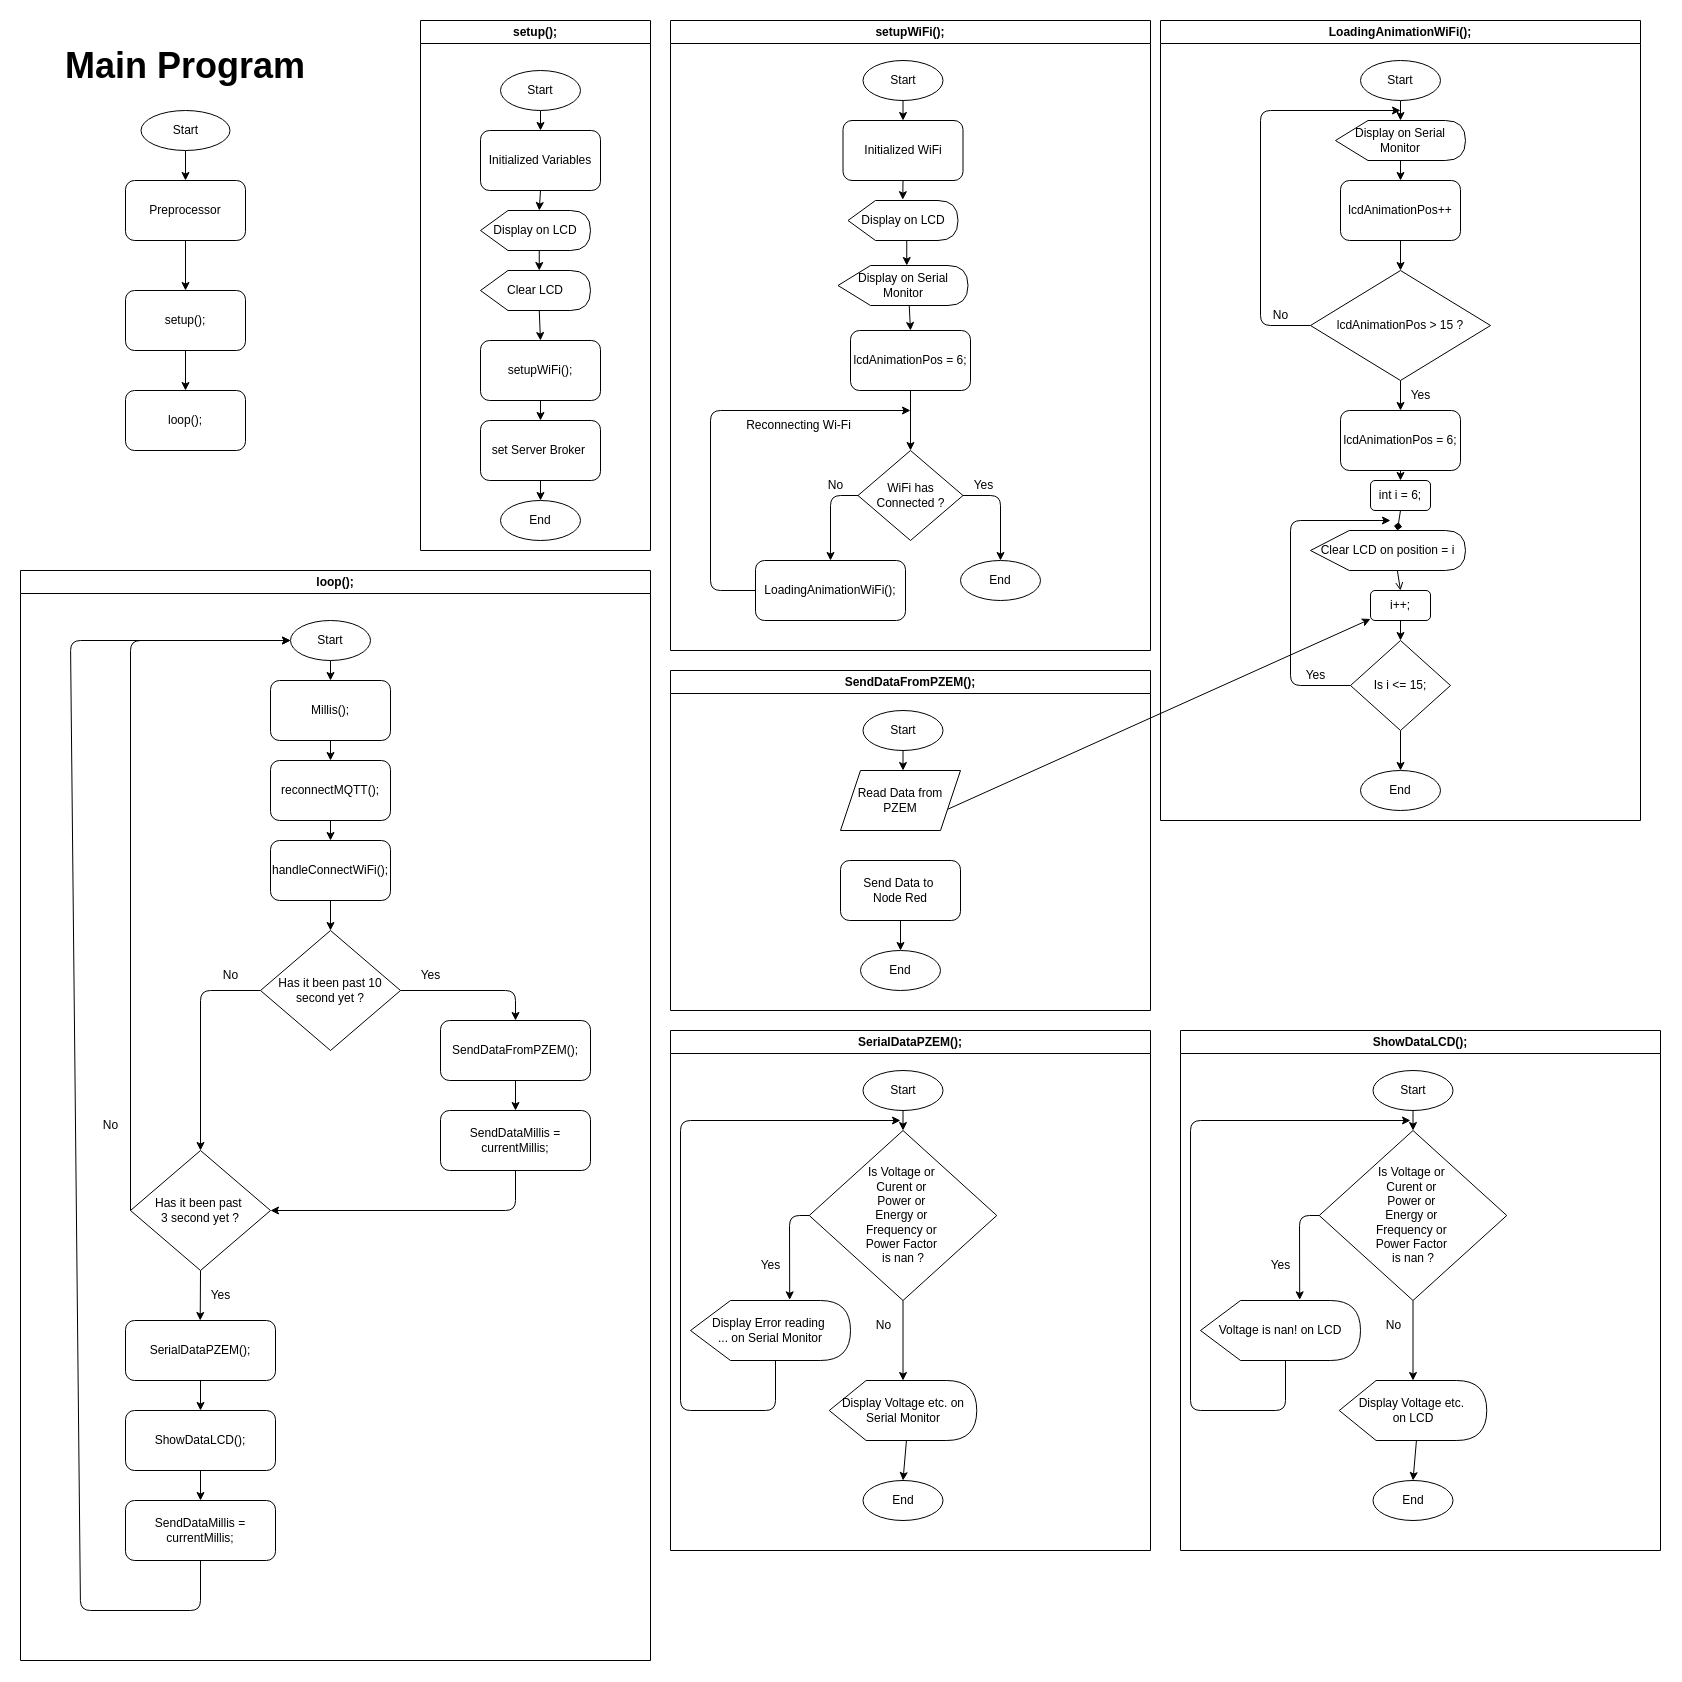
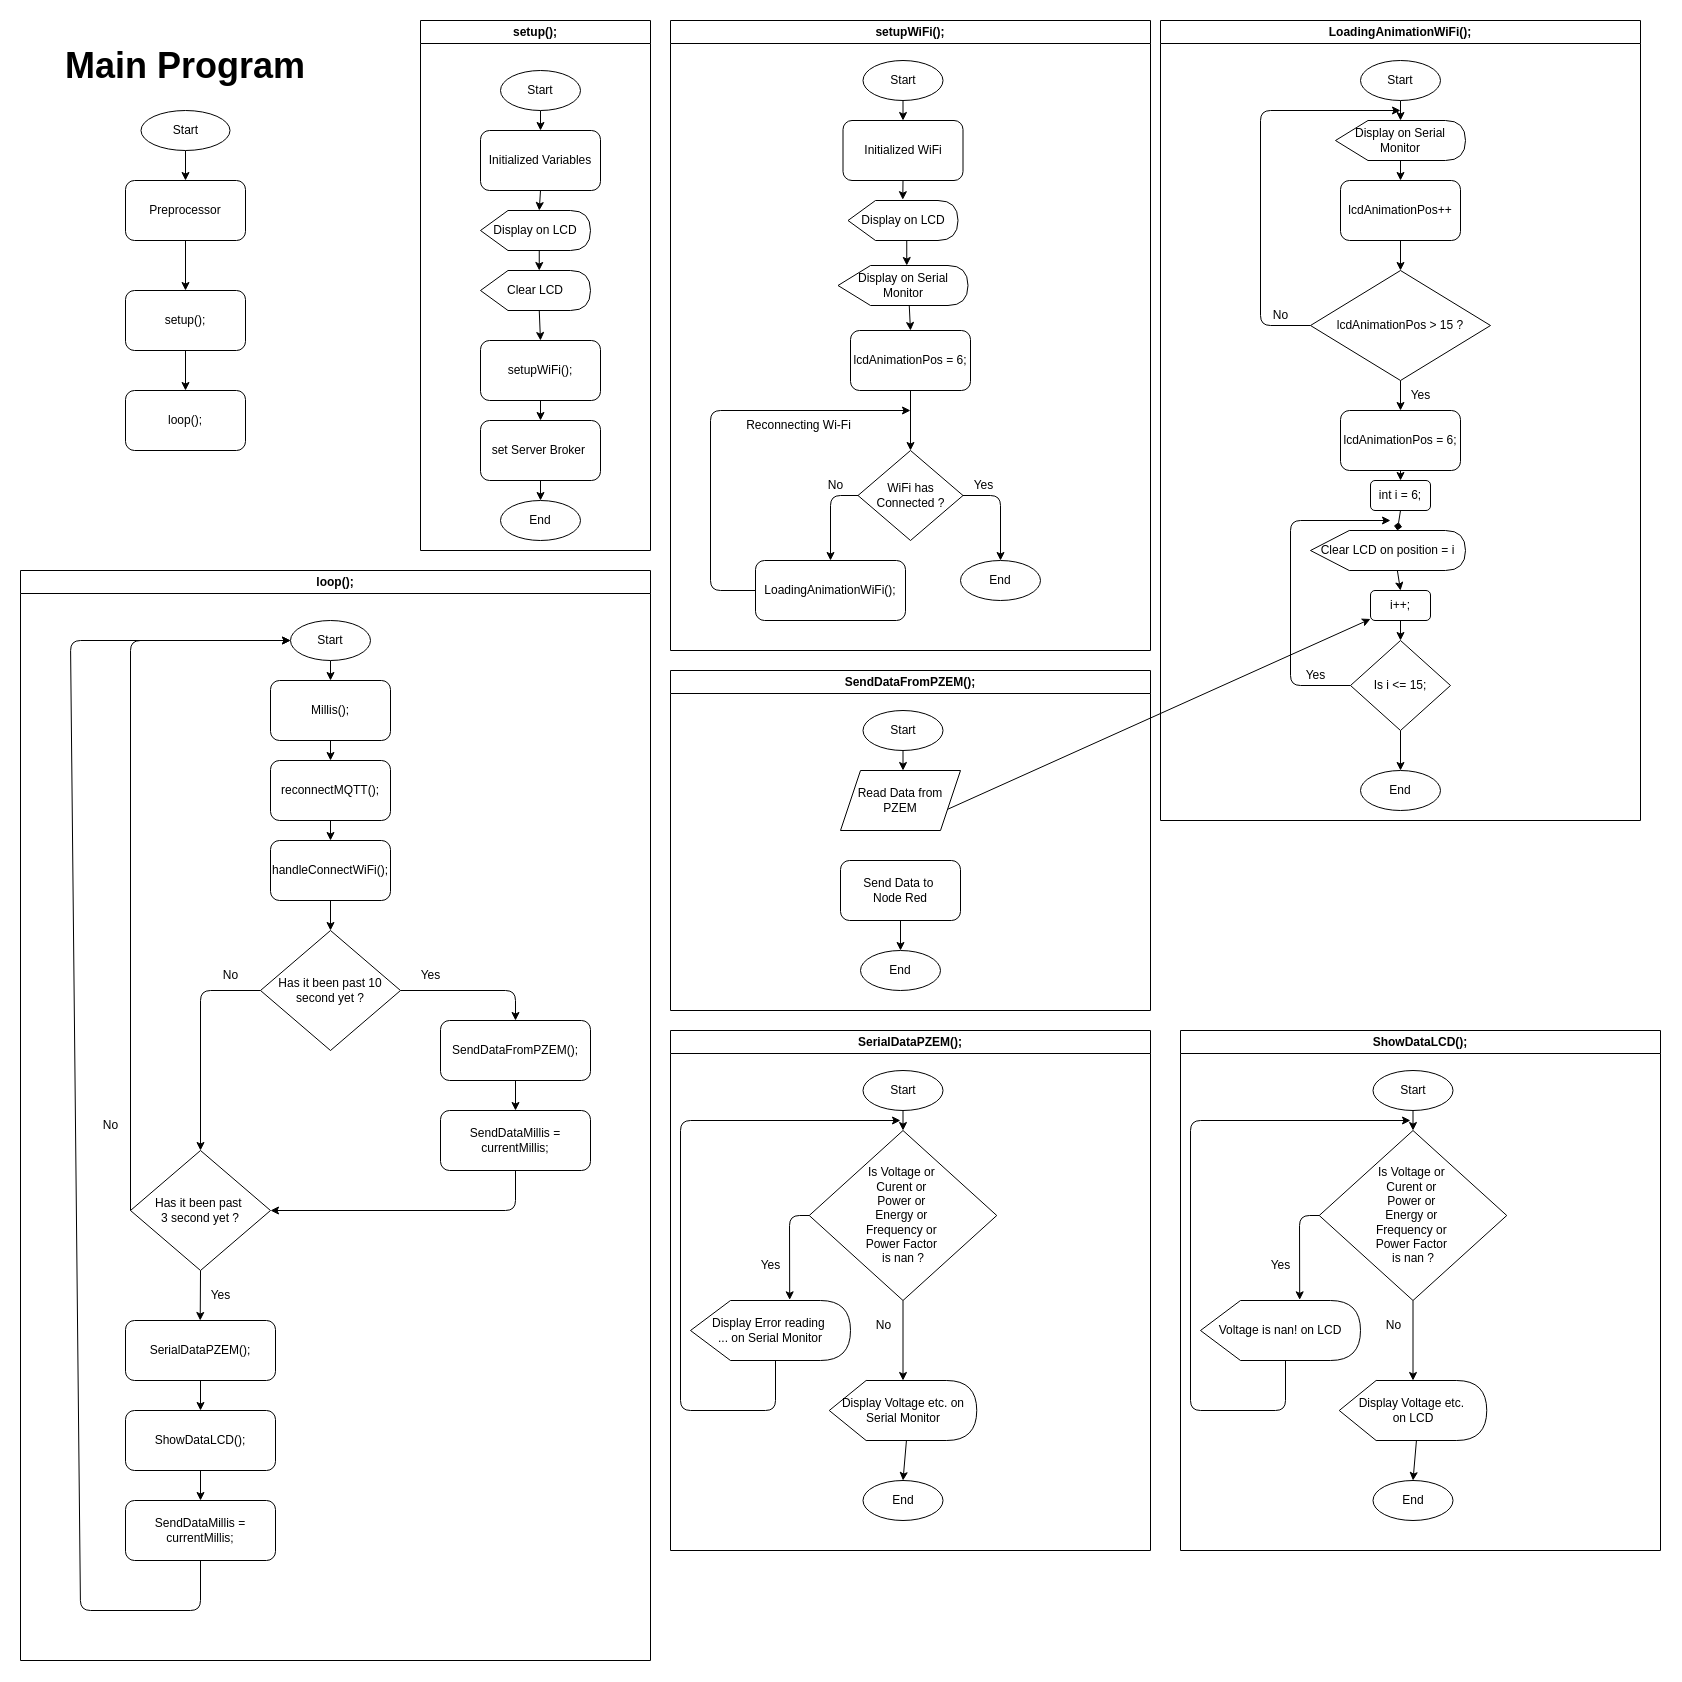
edge "Clear LCD on position = i" -> "i++;": arrowhead open -> classic
